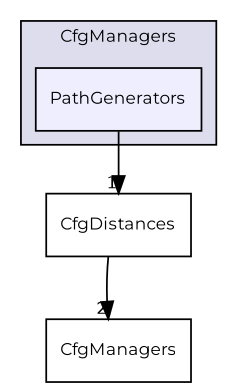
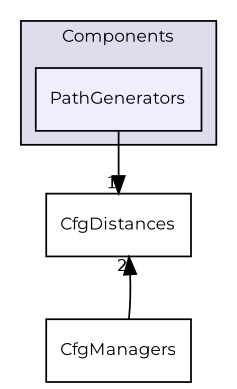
cluster "CfgManagers": label "CfgManagers" -> "Components"
edge "CfgDistances" -> "CfgManagers": reversed
